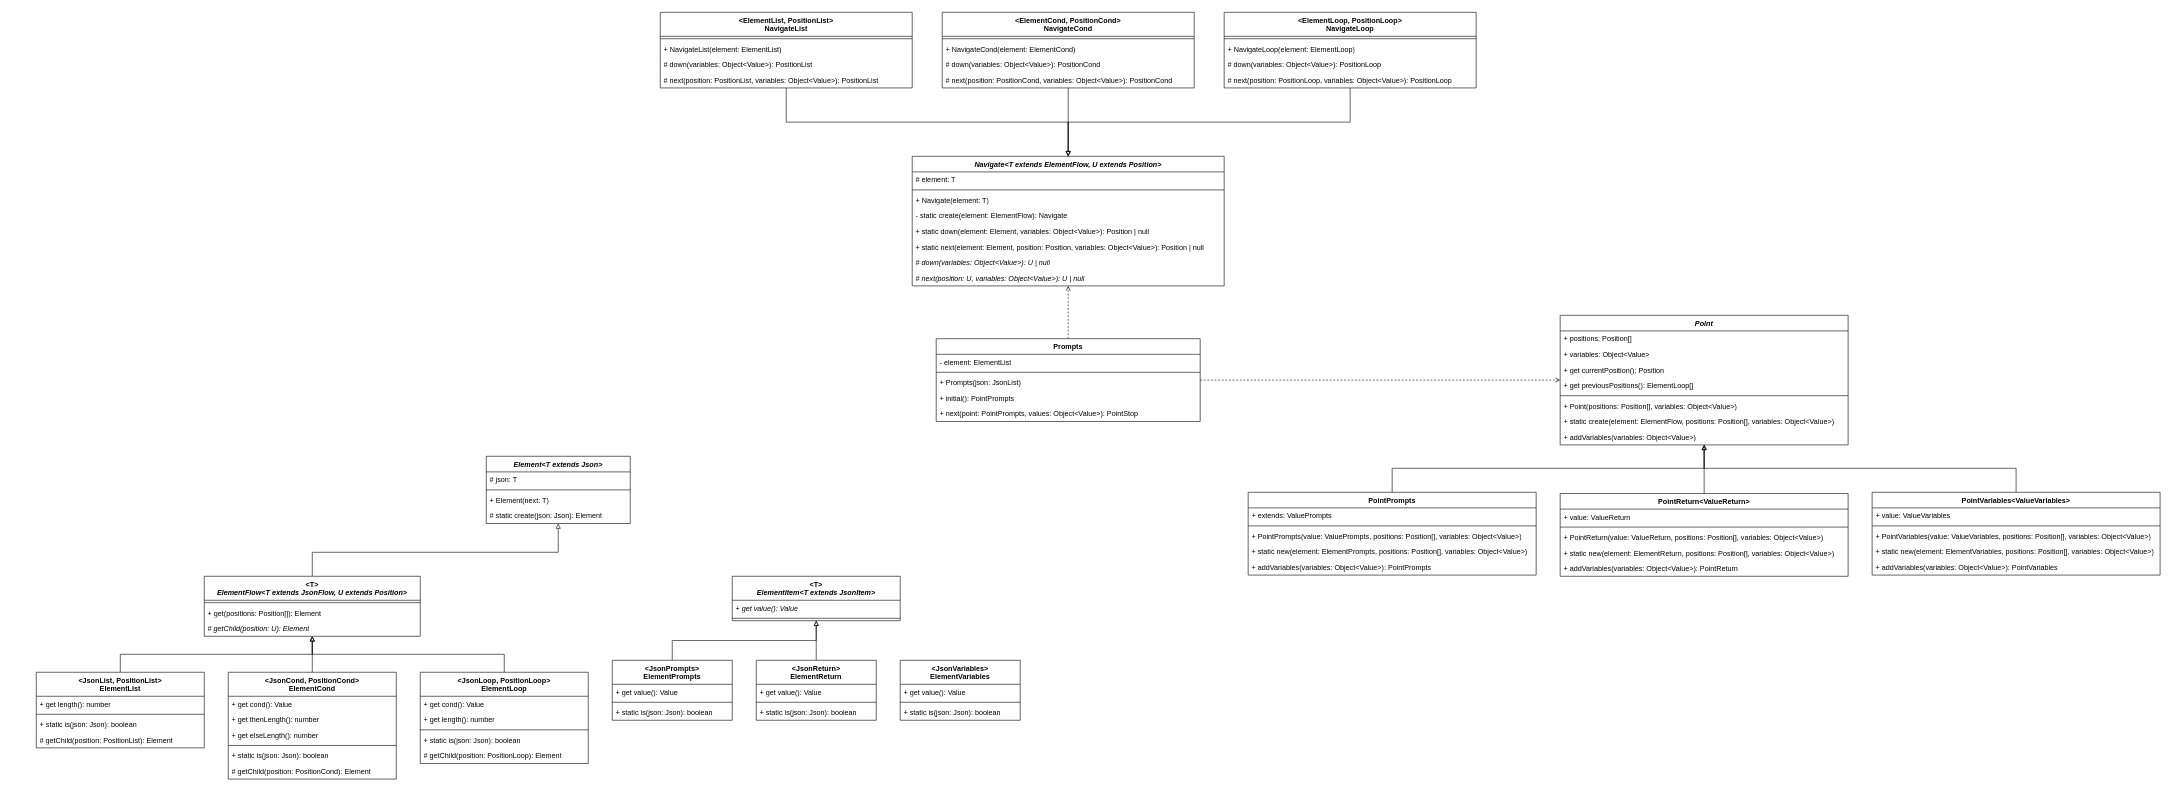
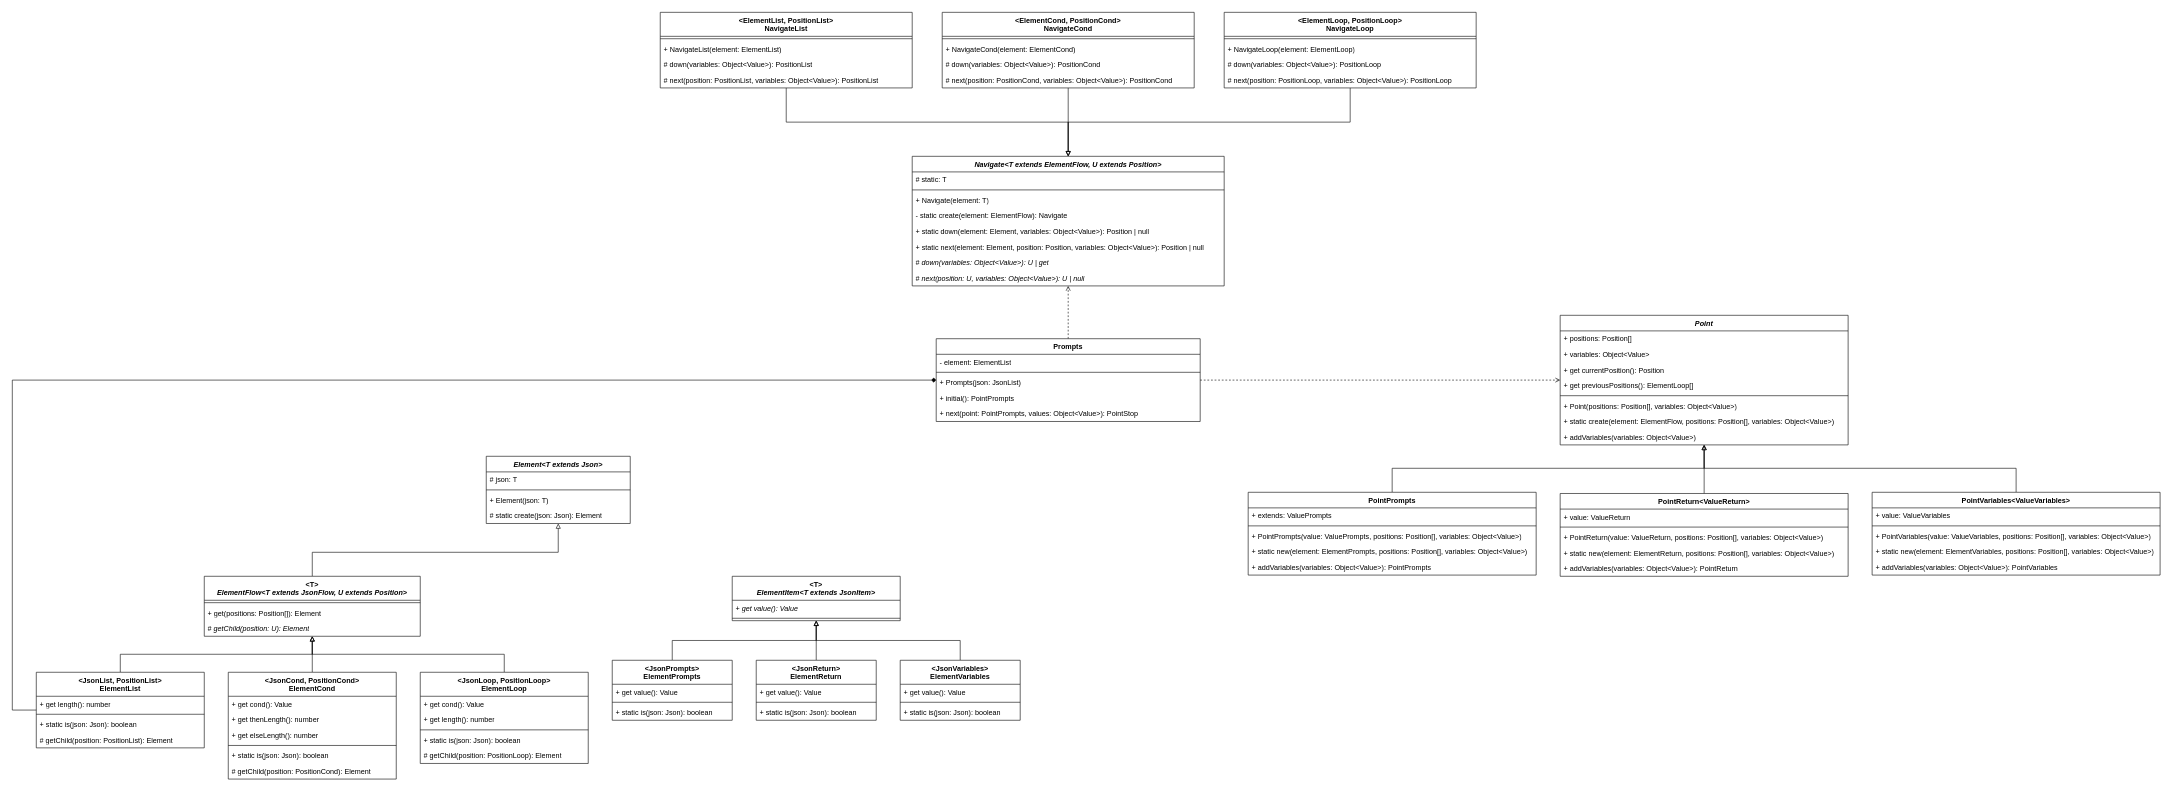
node "# element: T": label "# element: T" -> "# static: T"
node "# down(variables: Object<Value>): U | null": label "# down(variables: Object<Value>): U | null" -> "# down(variables: Object<Value>): U | get"
node "+ Element(next: T)": label "+ Element(next: T)" -> "+ Element(json: T)"
edge "<JsonVariables> ElementVariables" -> "<T> ElementItem<T extends JsonItem>": added
edge "<JsonList, PositionList> ElementList" -> "Prompts": added
